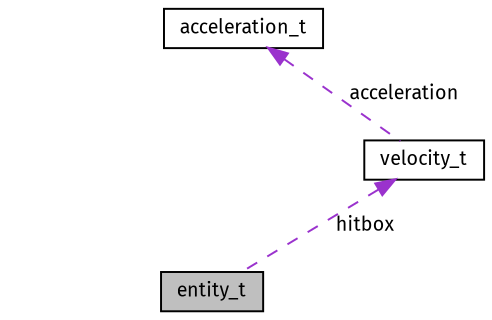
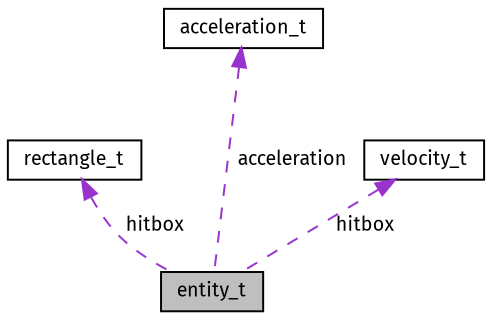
edge "velocity_t" -> "acceleration_t": now "entity_t" -> "acceleration_t"
node "rectangle_t": added
